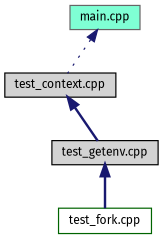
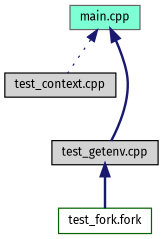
edge "test_getenv.cpp" -> "test_context.cpp": now "test_getenv.cpp" -> "main.cpp"
node "test_fork.cpp": label "test_fork.cpp" -> "test_fork.fork"
